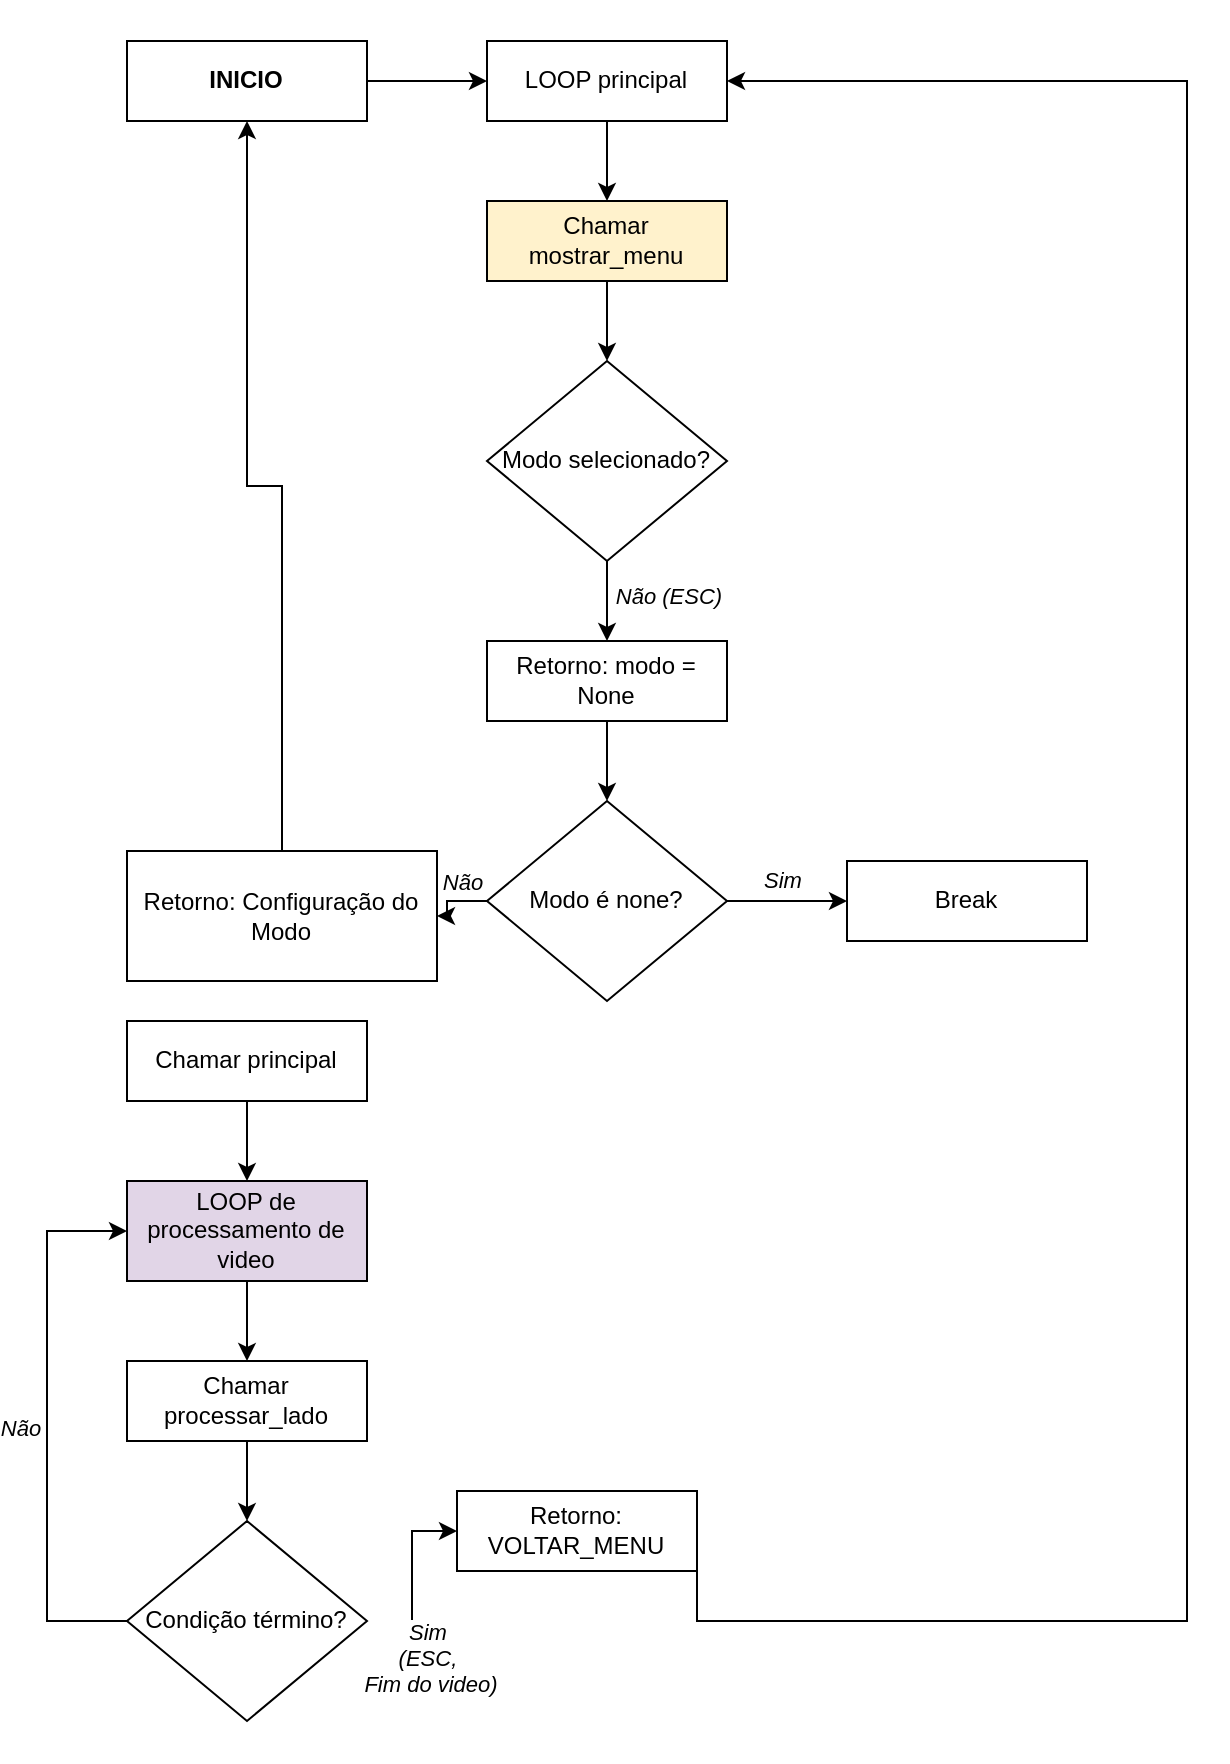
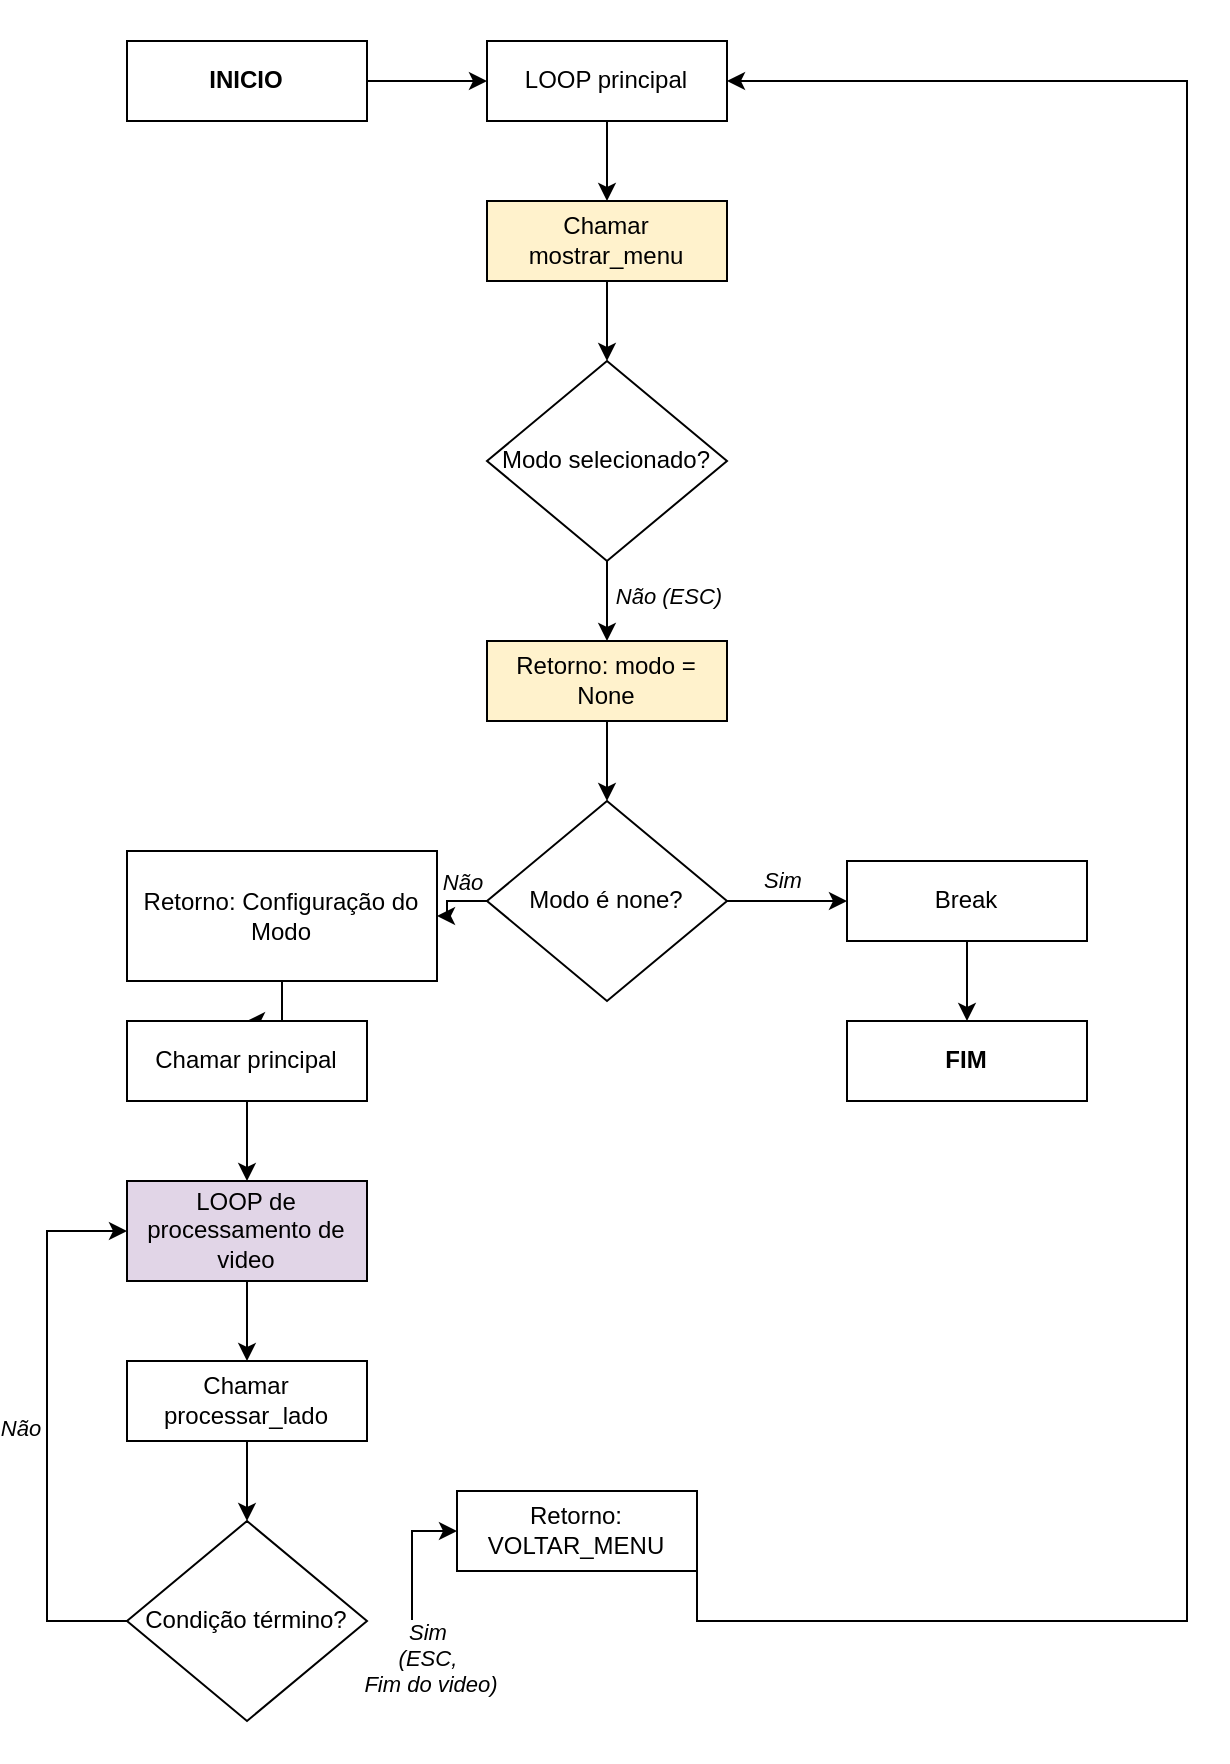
edge "Retorno: Configuração do Modo" -> "INICIO": now "Retorno: Configuração do Modo" -> "Chamar principal"
node "Retorno: modo = None": fillcolor #ffffff -> #fff2cc
edge "Break" -> "FIM": added
node "FIM": added
